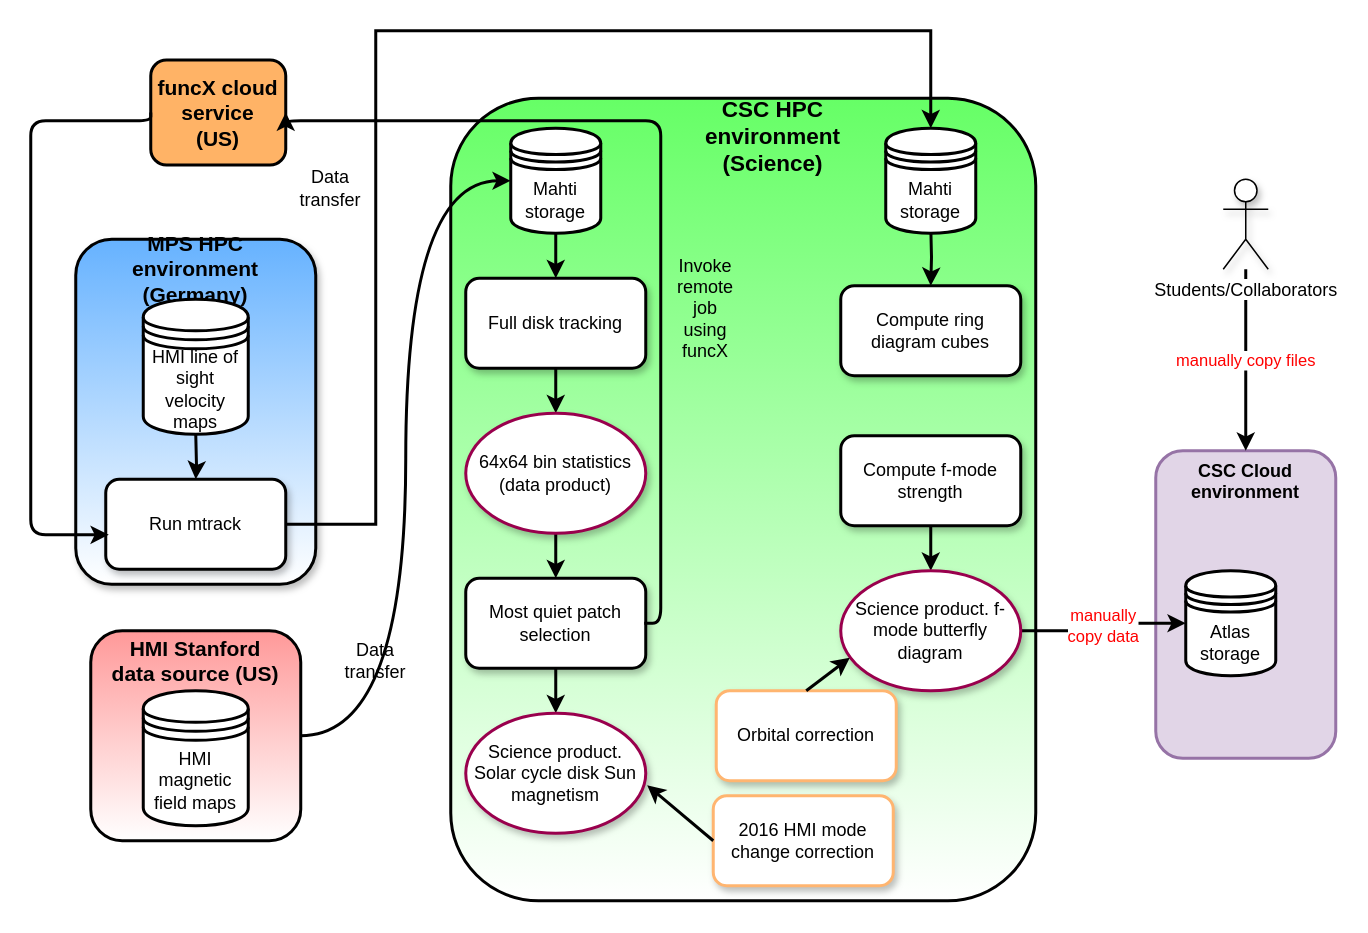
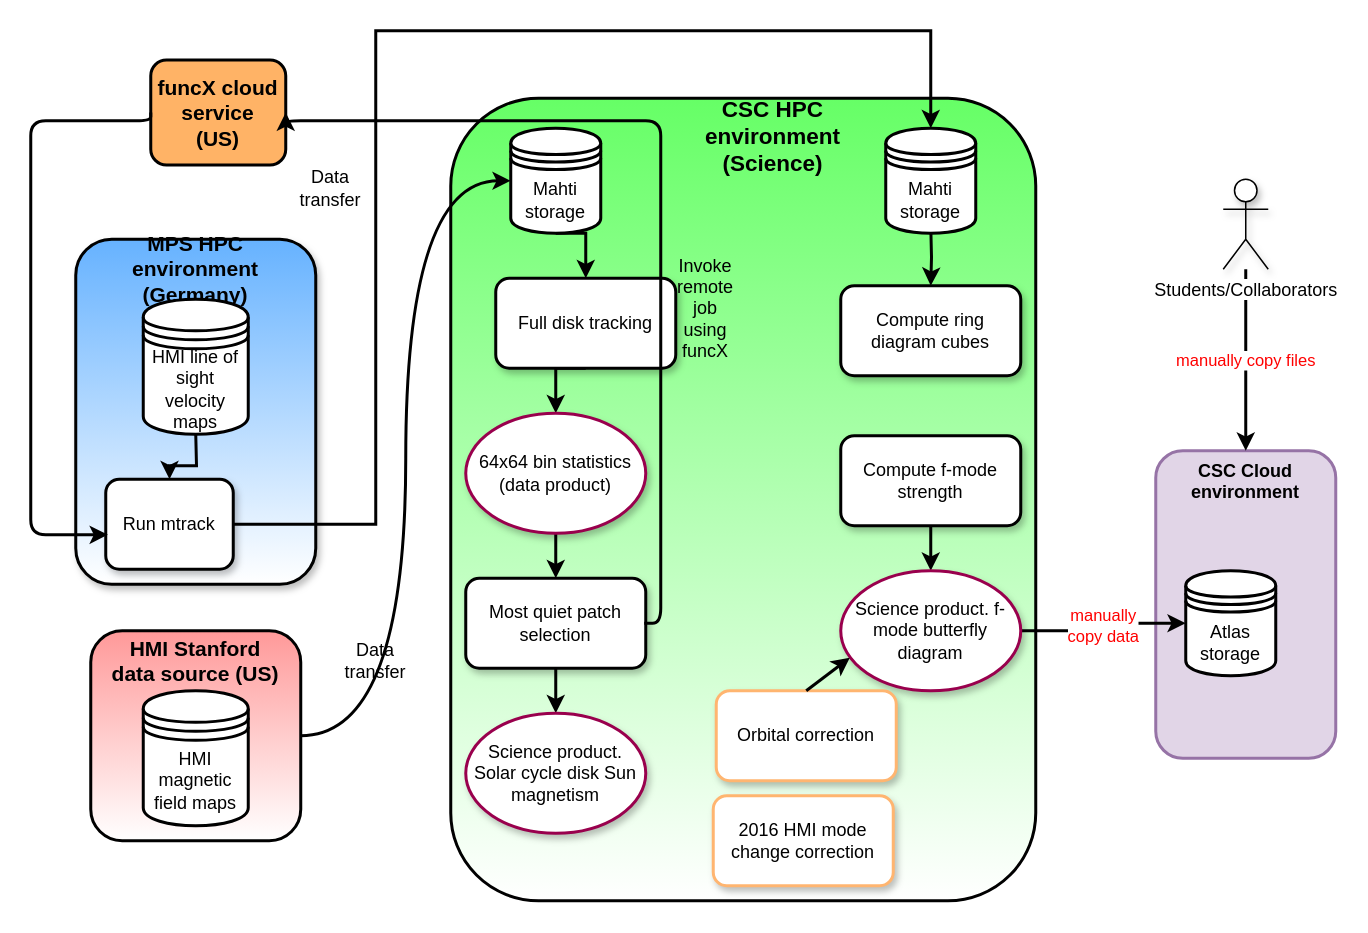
node "Full disk tracking": moved (556, 323) -> (586, 323)
node "Run mtrack": size 180x90 -> 128x90
edge "2016 HMI mode change correction" -> "Science product. Solar cycle disk Sun magnetism": removed
